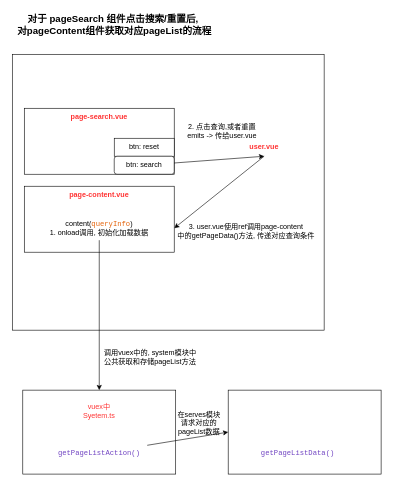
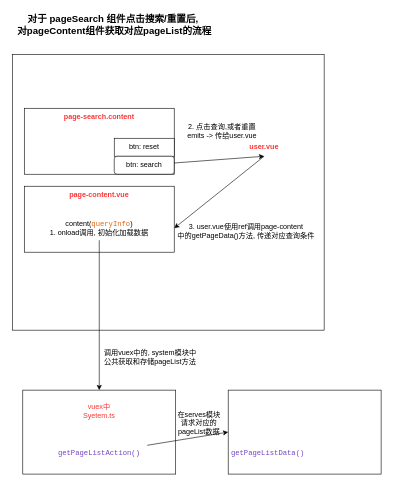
node "page-search.vue": label "page-search.vue" -> "page-search.content"
node "getPageListData()": moved (305, 453) -> (275, 453)
